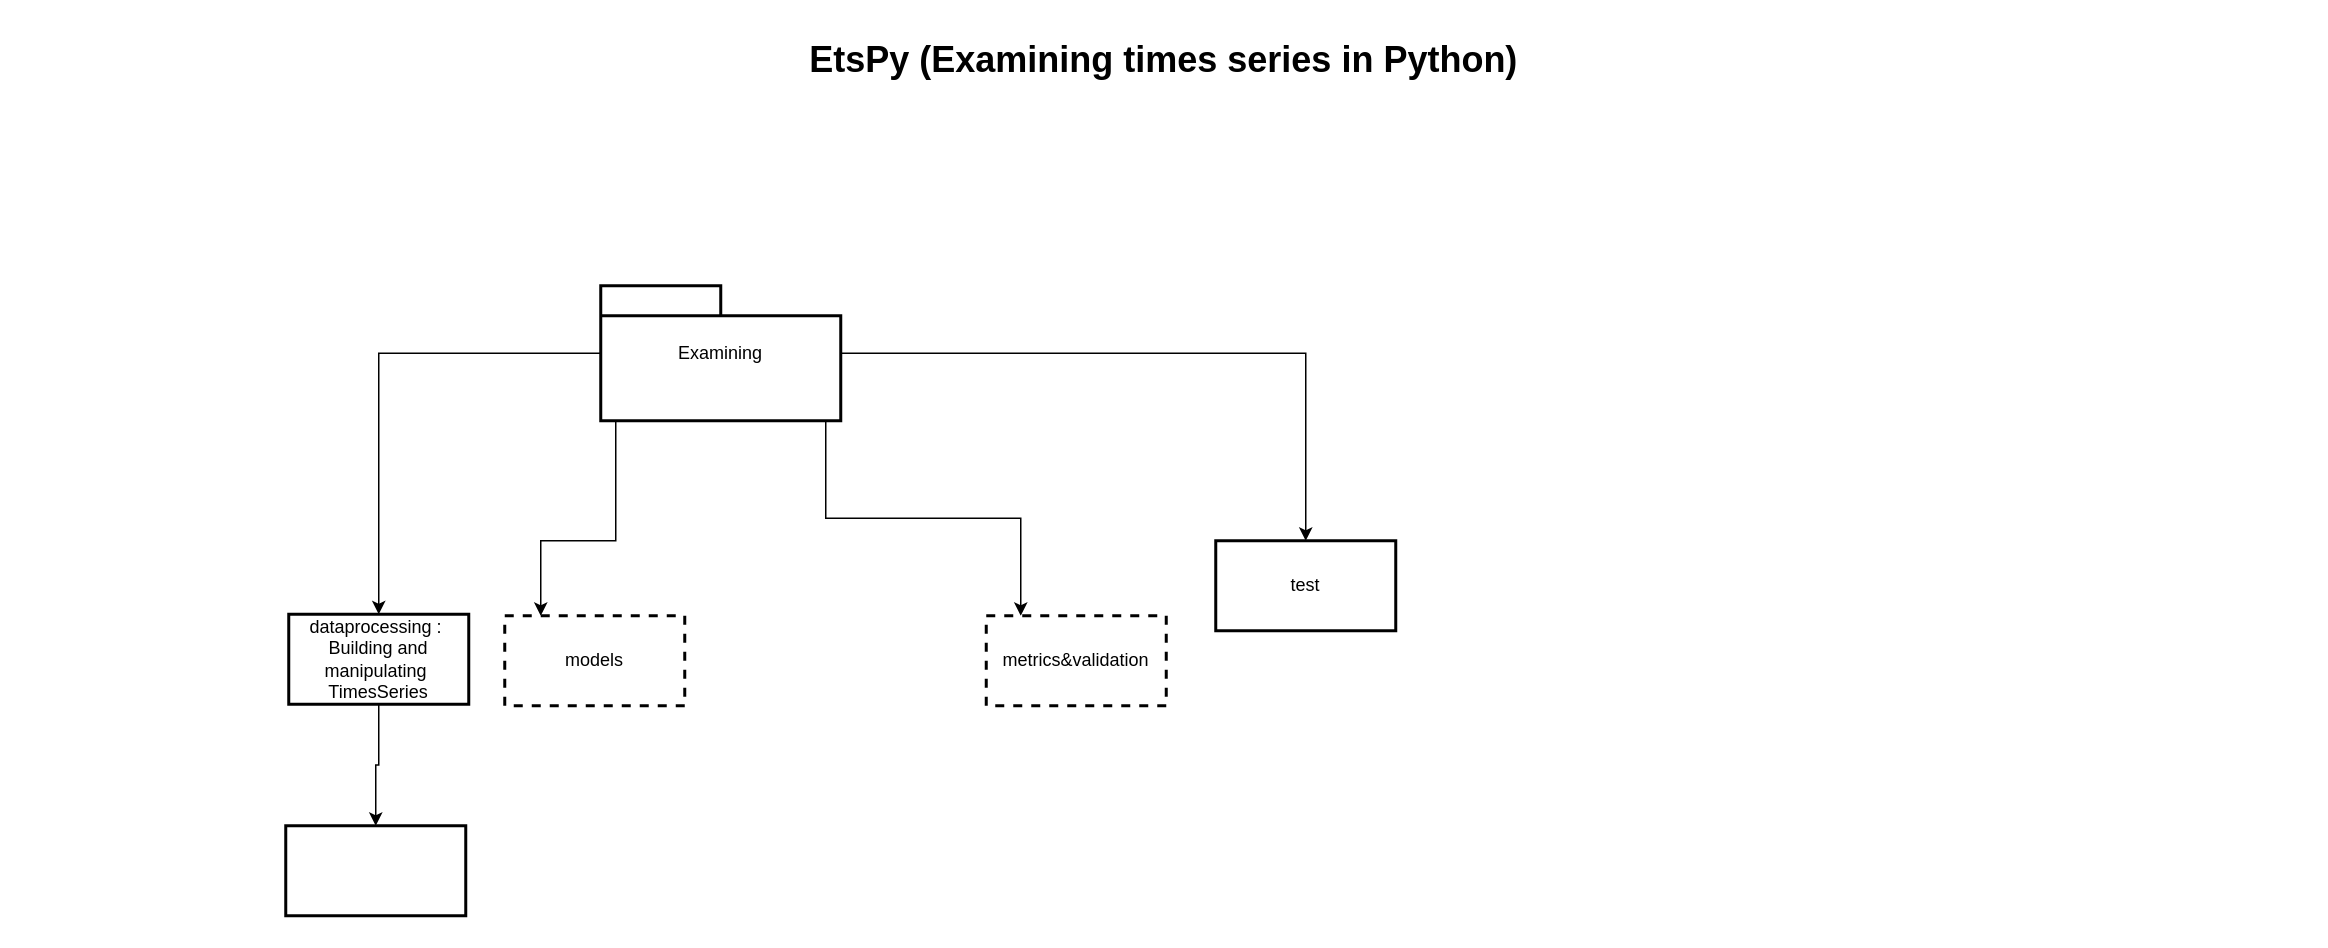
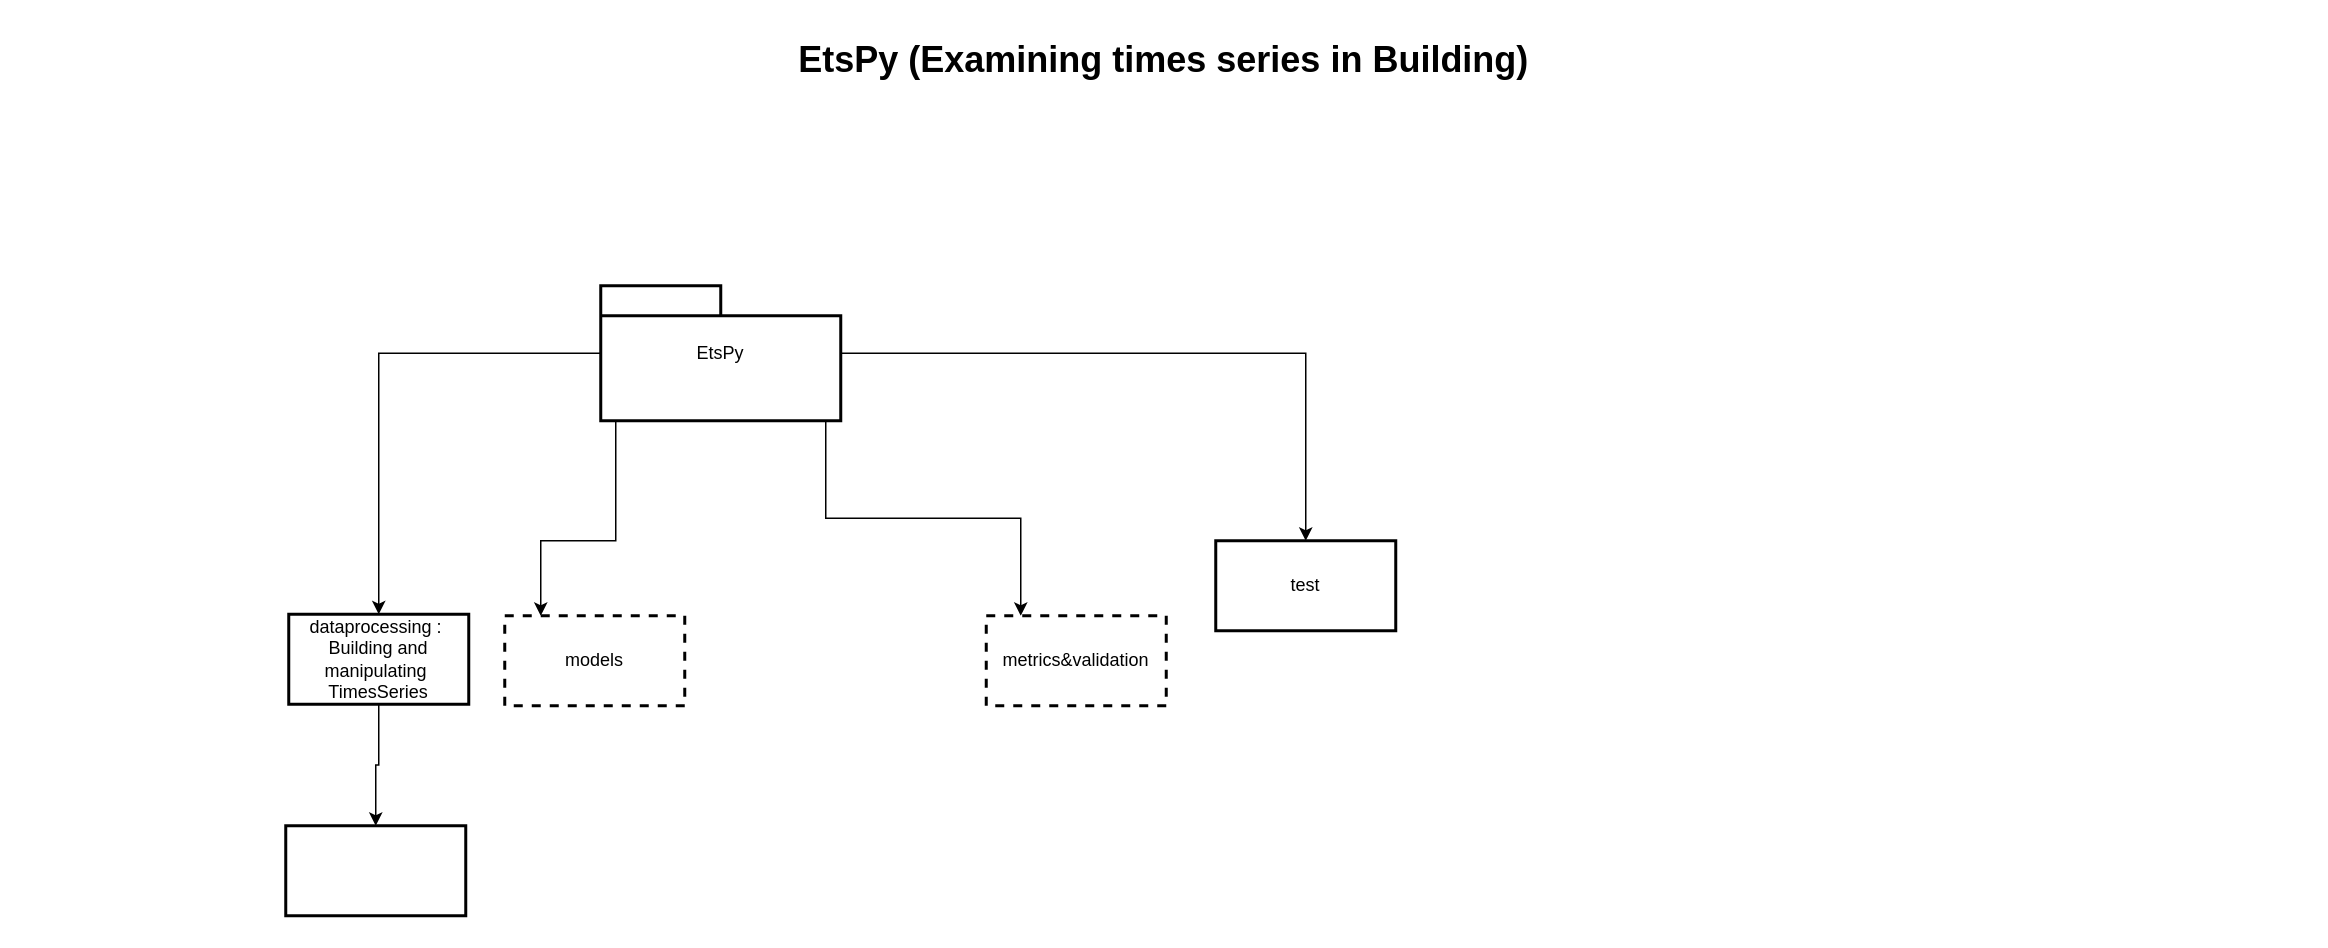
node "EtsPy (Examining times series in Python)": label "EtsPy (Examining times series in Python)" -> "EtsPy (Examining times series in Building)"
node "Examining": label "Examining" -> "EtsPy"
